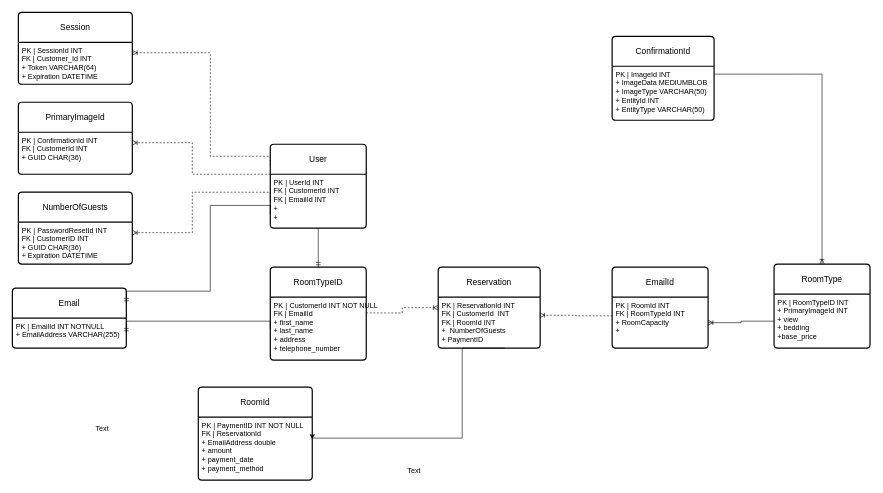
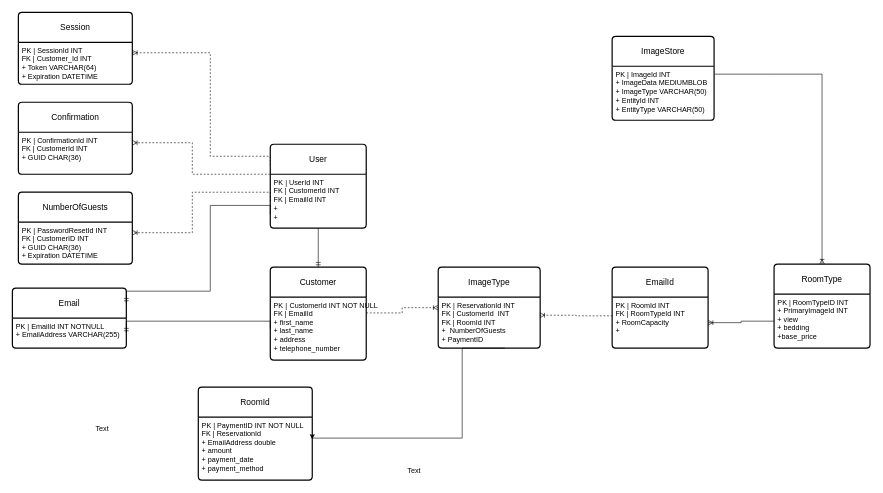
node "ConfirmationId": label "ConfirmationId" -> "ImageStore"
node "PrimaryImageId": label "PrimaryImageId" -> "Confirmation"
node "RoomTypeID": label "RoomTypeID" -> "Customer"
node "Reservation": label "Reservation" -> "ImageType"
